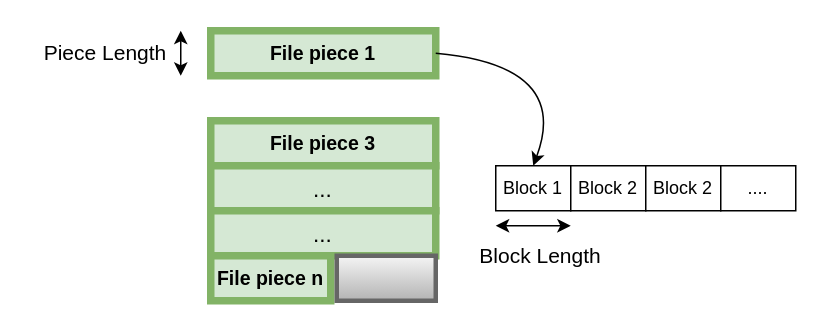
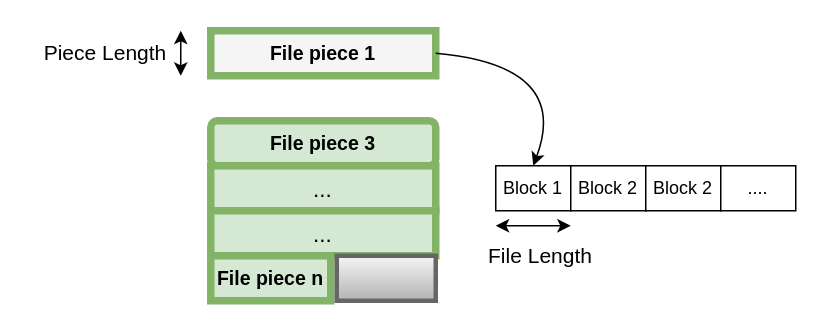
node "File piece 1": fillcolor #d5e8d4 -> #f5f5f5
node "File piece 3": shape rectangle -> rounded rectangle
node "Block Length": label "Block Length" -> "File Length"
